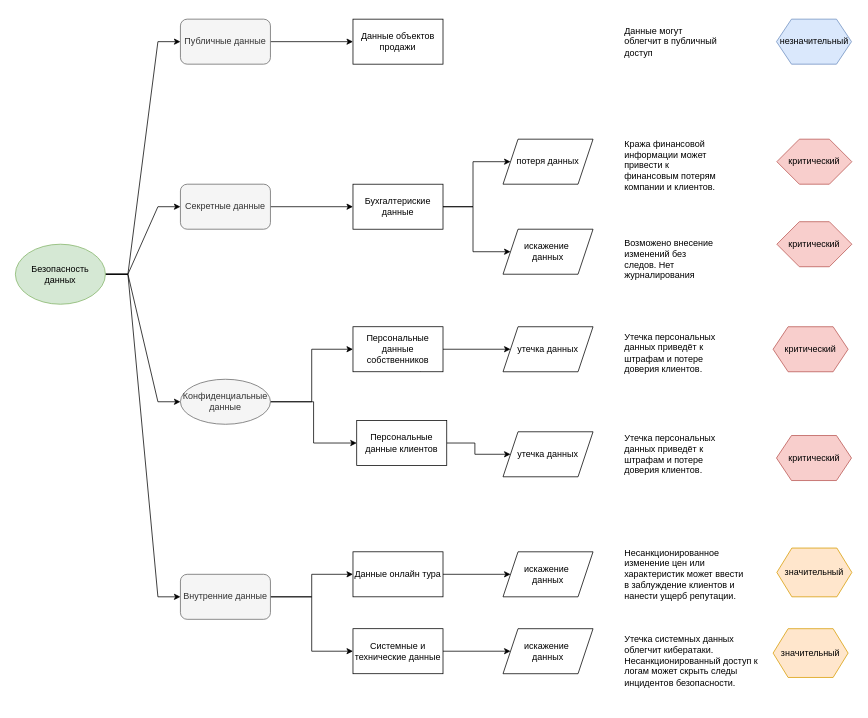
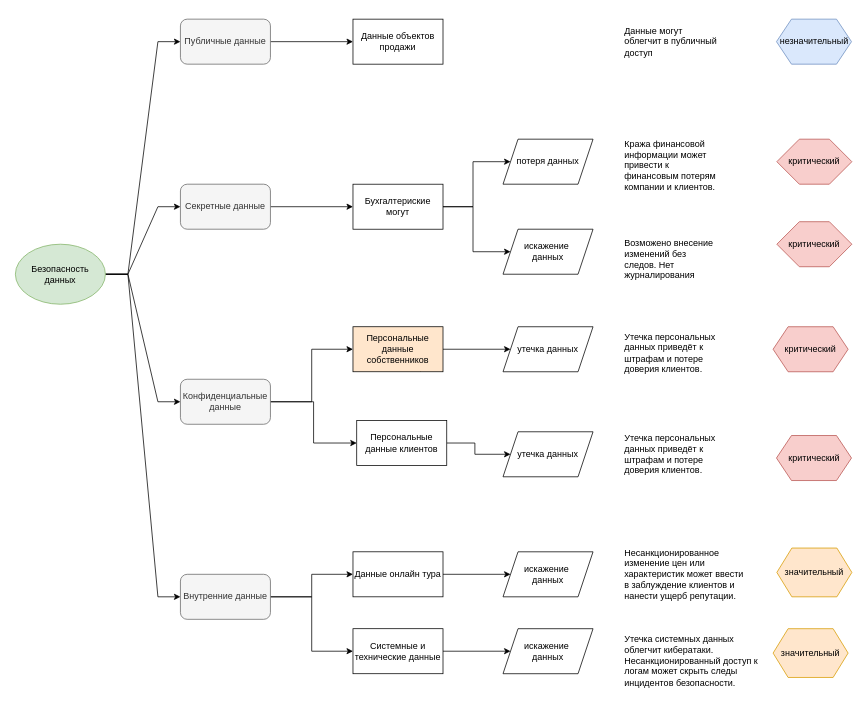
node "Бухгалтериские данные": label "Бухгалтериские данные" -> "Бухгалтериские могут"
node "Персональные данные собственников": fillcolor #ffffff -> #ffe6cc
node "Конфиденциальные данные": shape ellipse -> rounded rectangle
